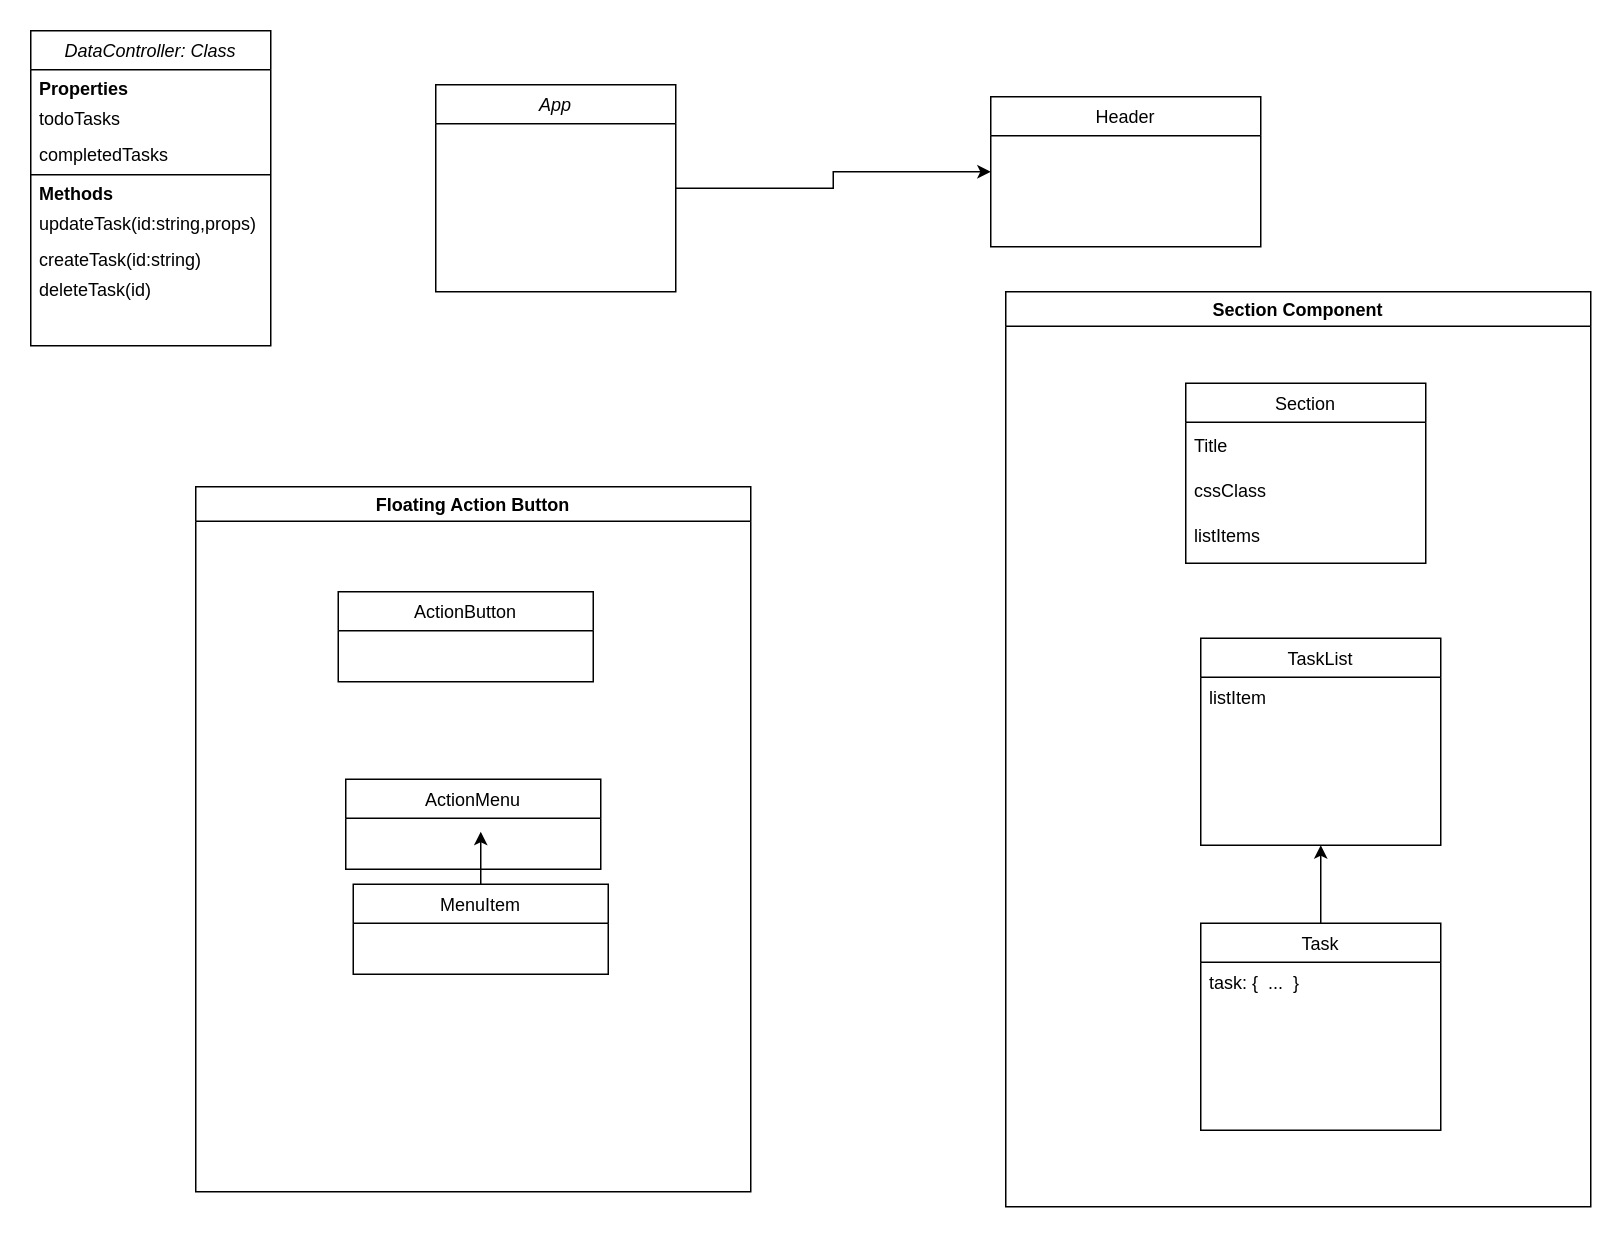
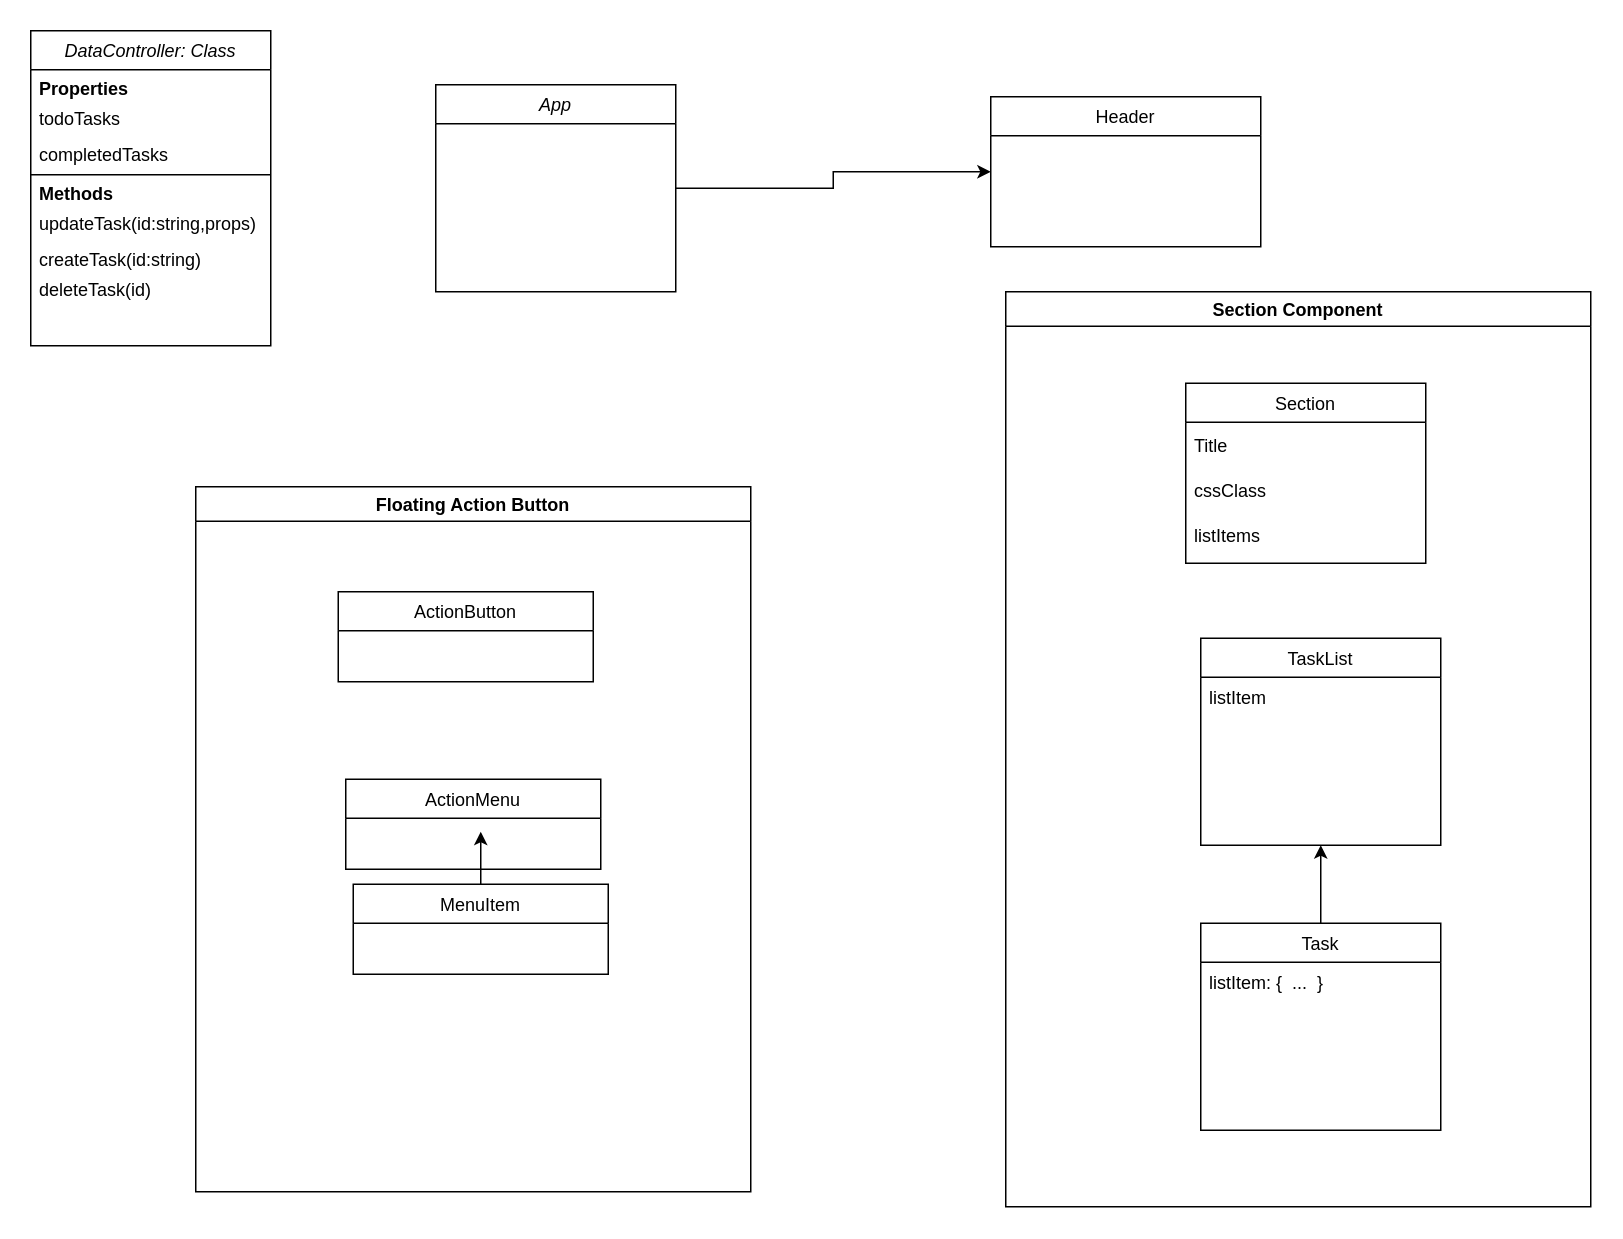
node "task: { ... }": label "task: { ... }" -> "listItem: { ... }"
